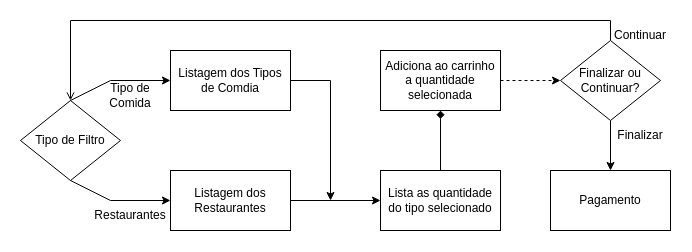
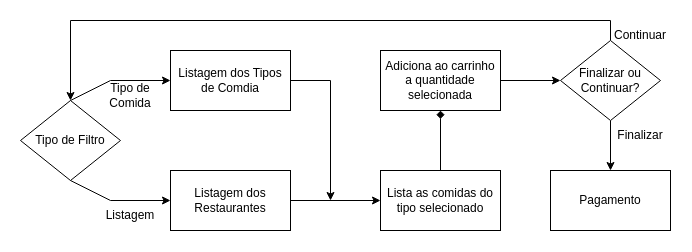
edge "Adiciona ao carrinho a quantidade selecionada" -> "Finalizar ou Continuar?": style dashed -> solid
edge "Finalizar ou Continuar?" -> "Tipo de Filtro": arrowhead open -> classic
node "Lista as quantidade do tipo selecionado": label "Lista as quantidade do tipo selecionado" -> "Lista as comidas do tipo selecionado"
node "Restaurantes": label "Restaurantes" -> "Listagem"
